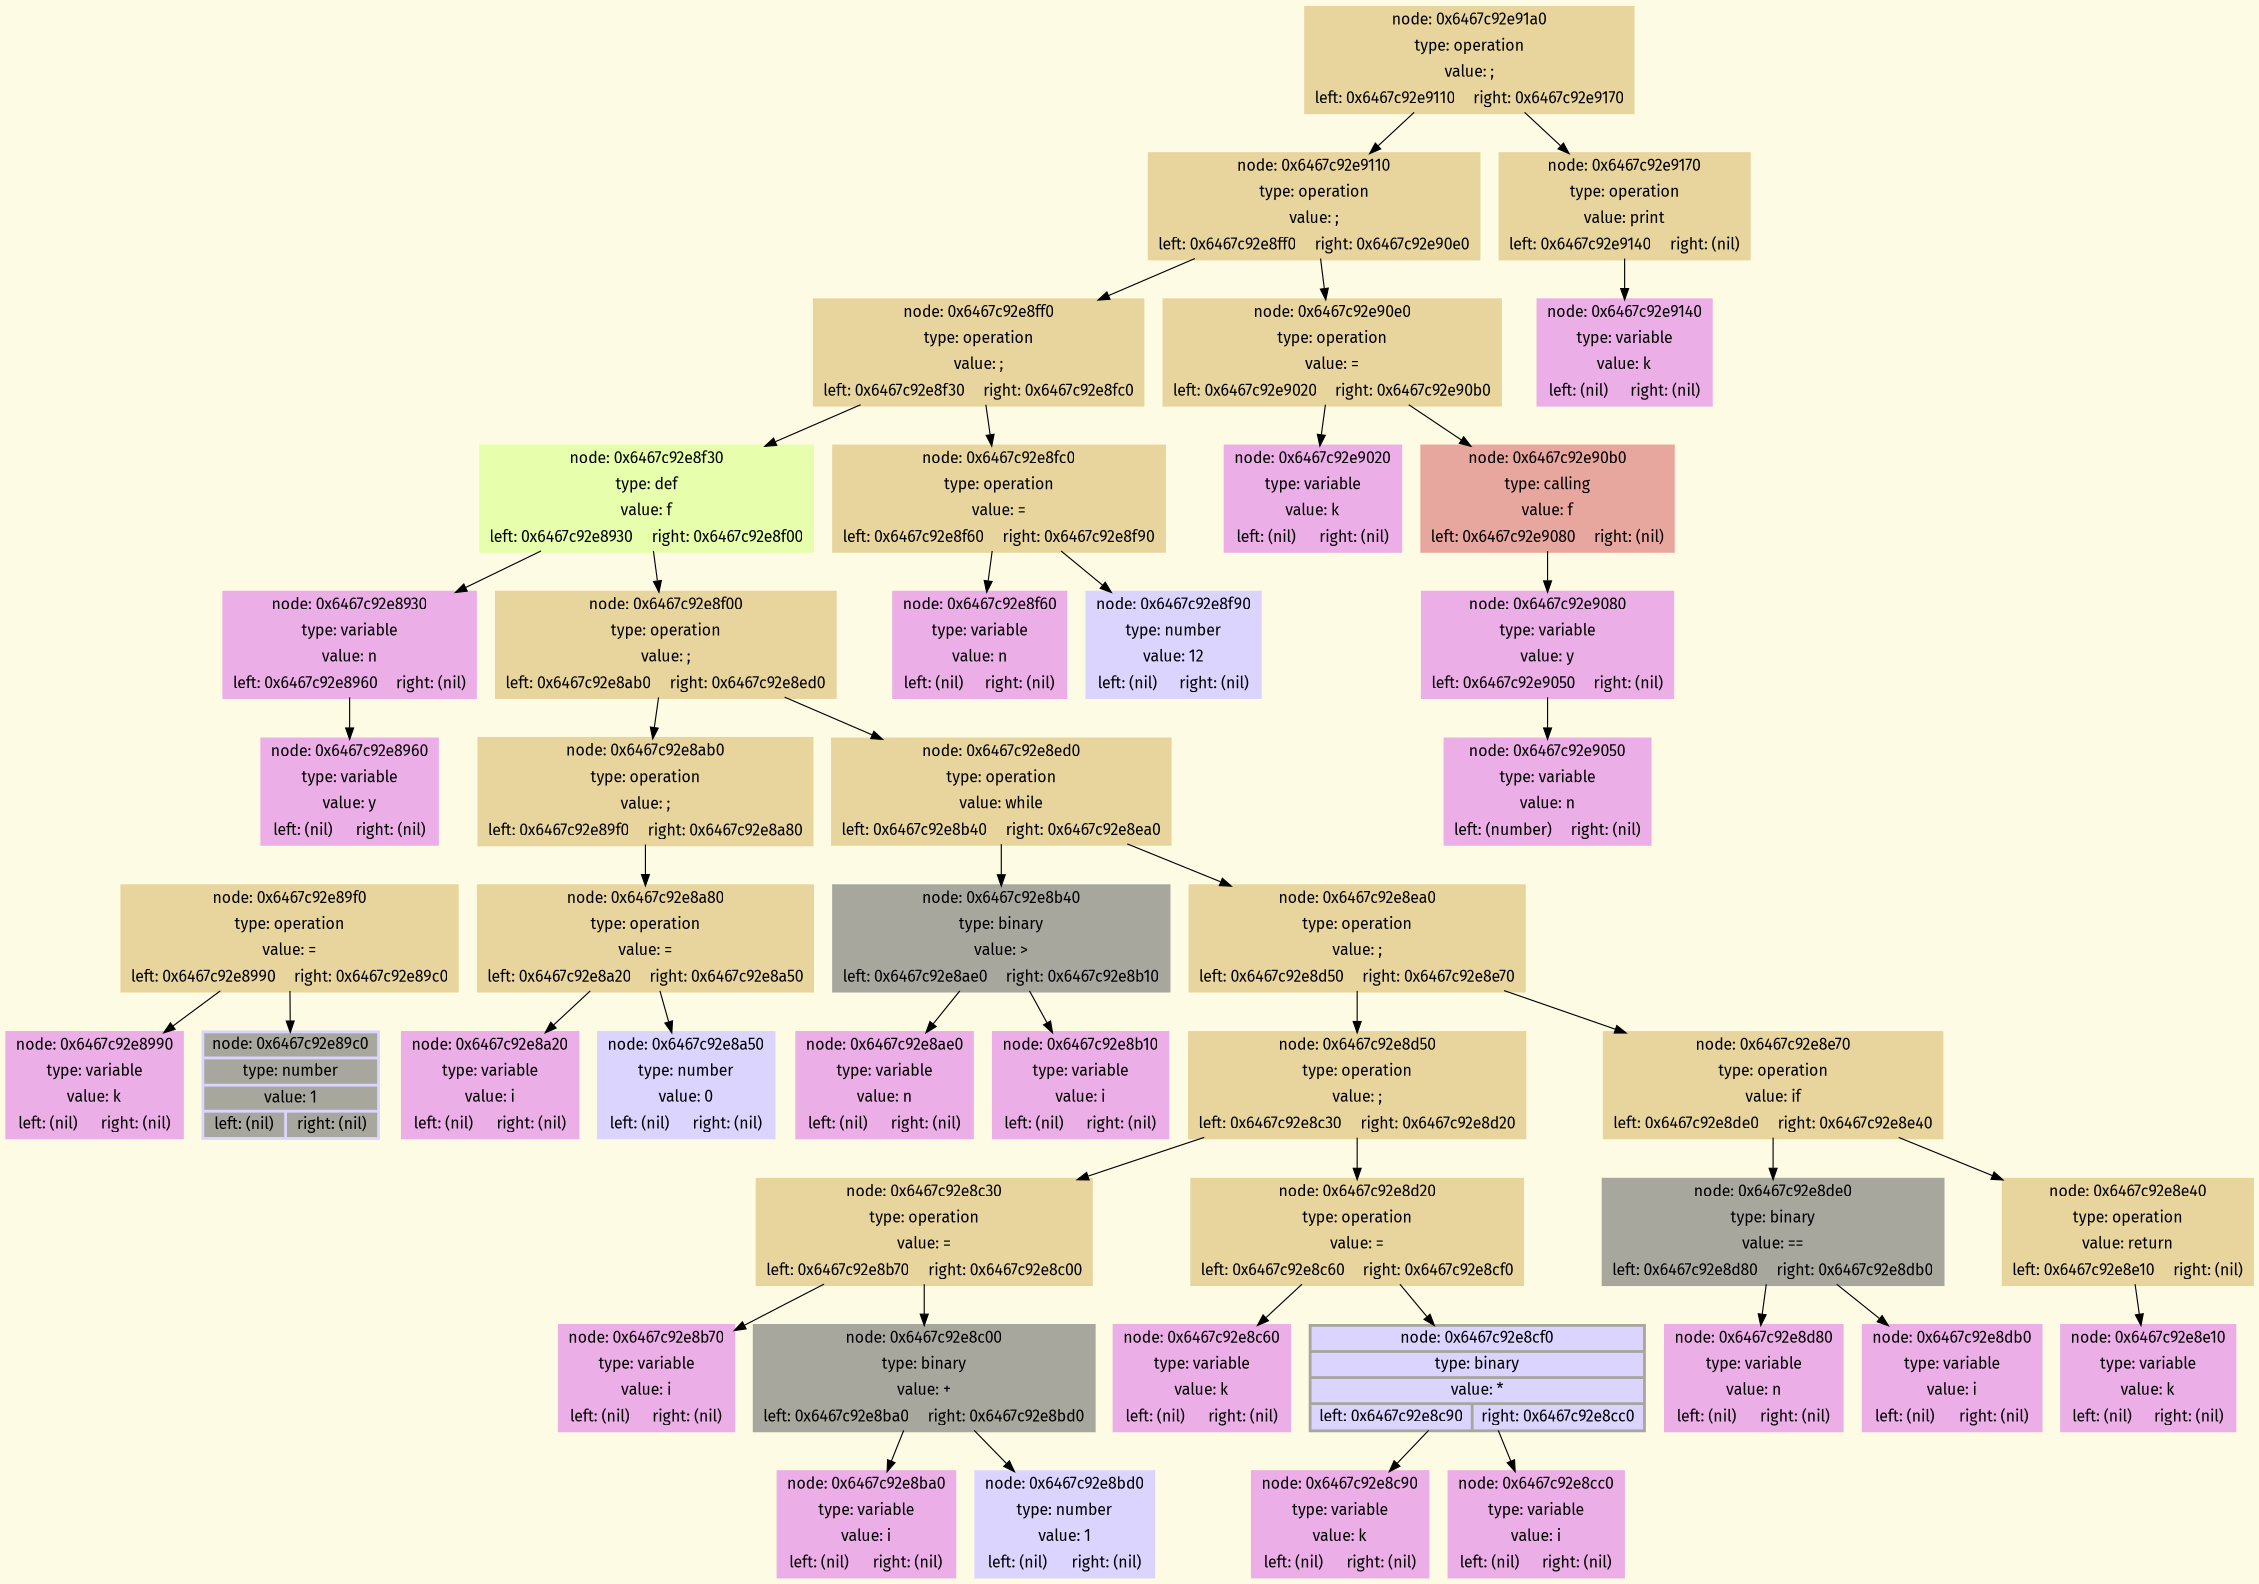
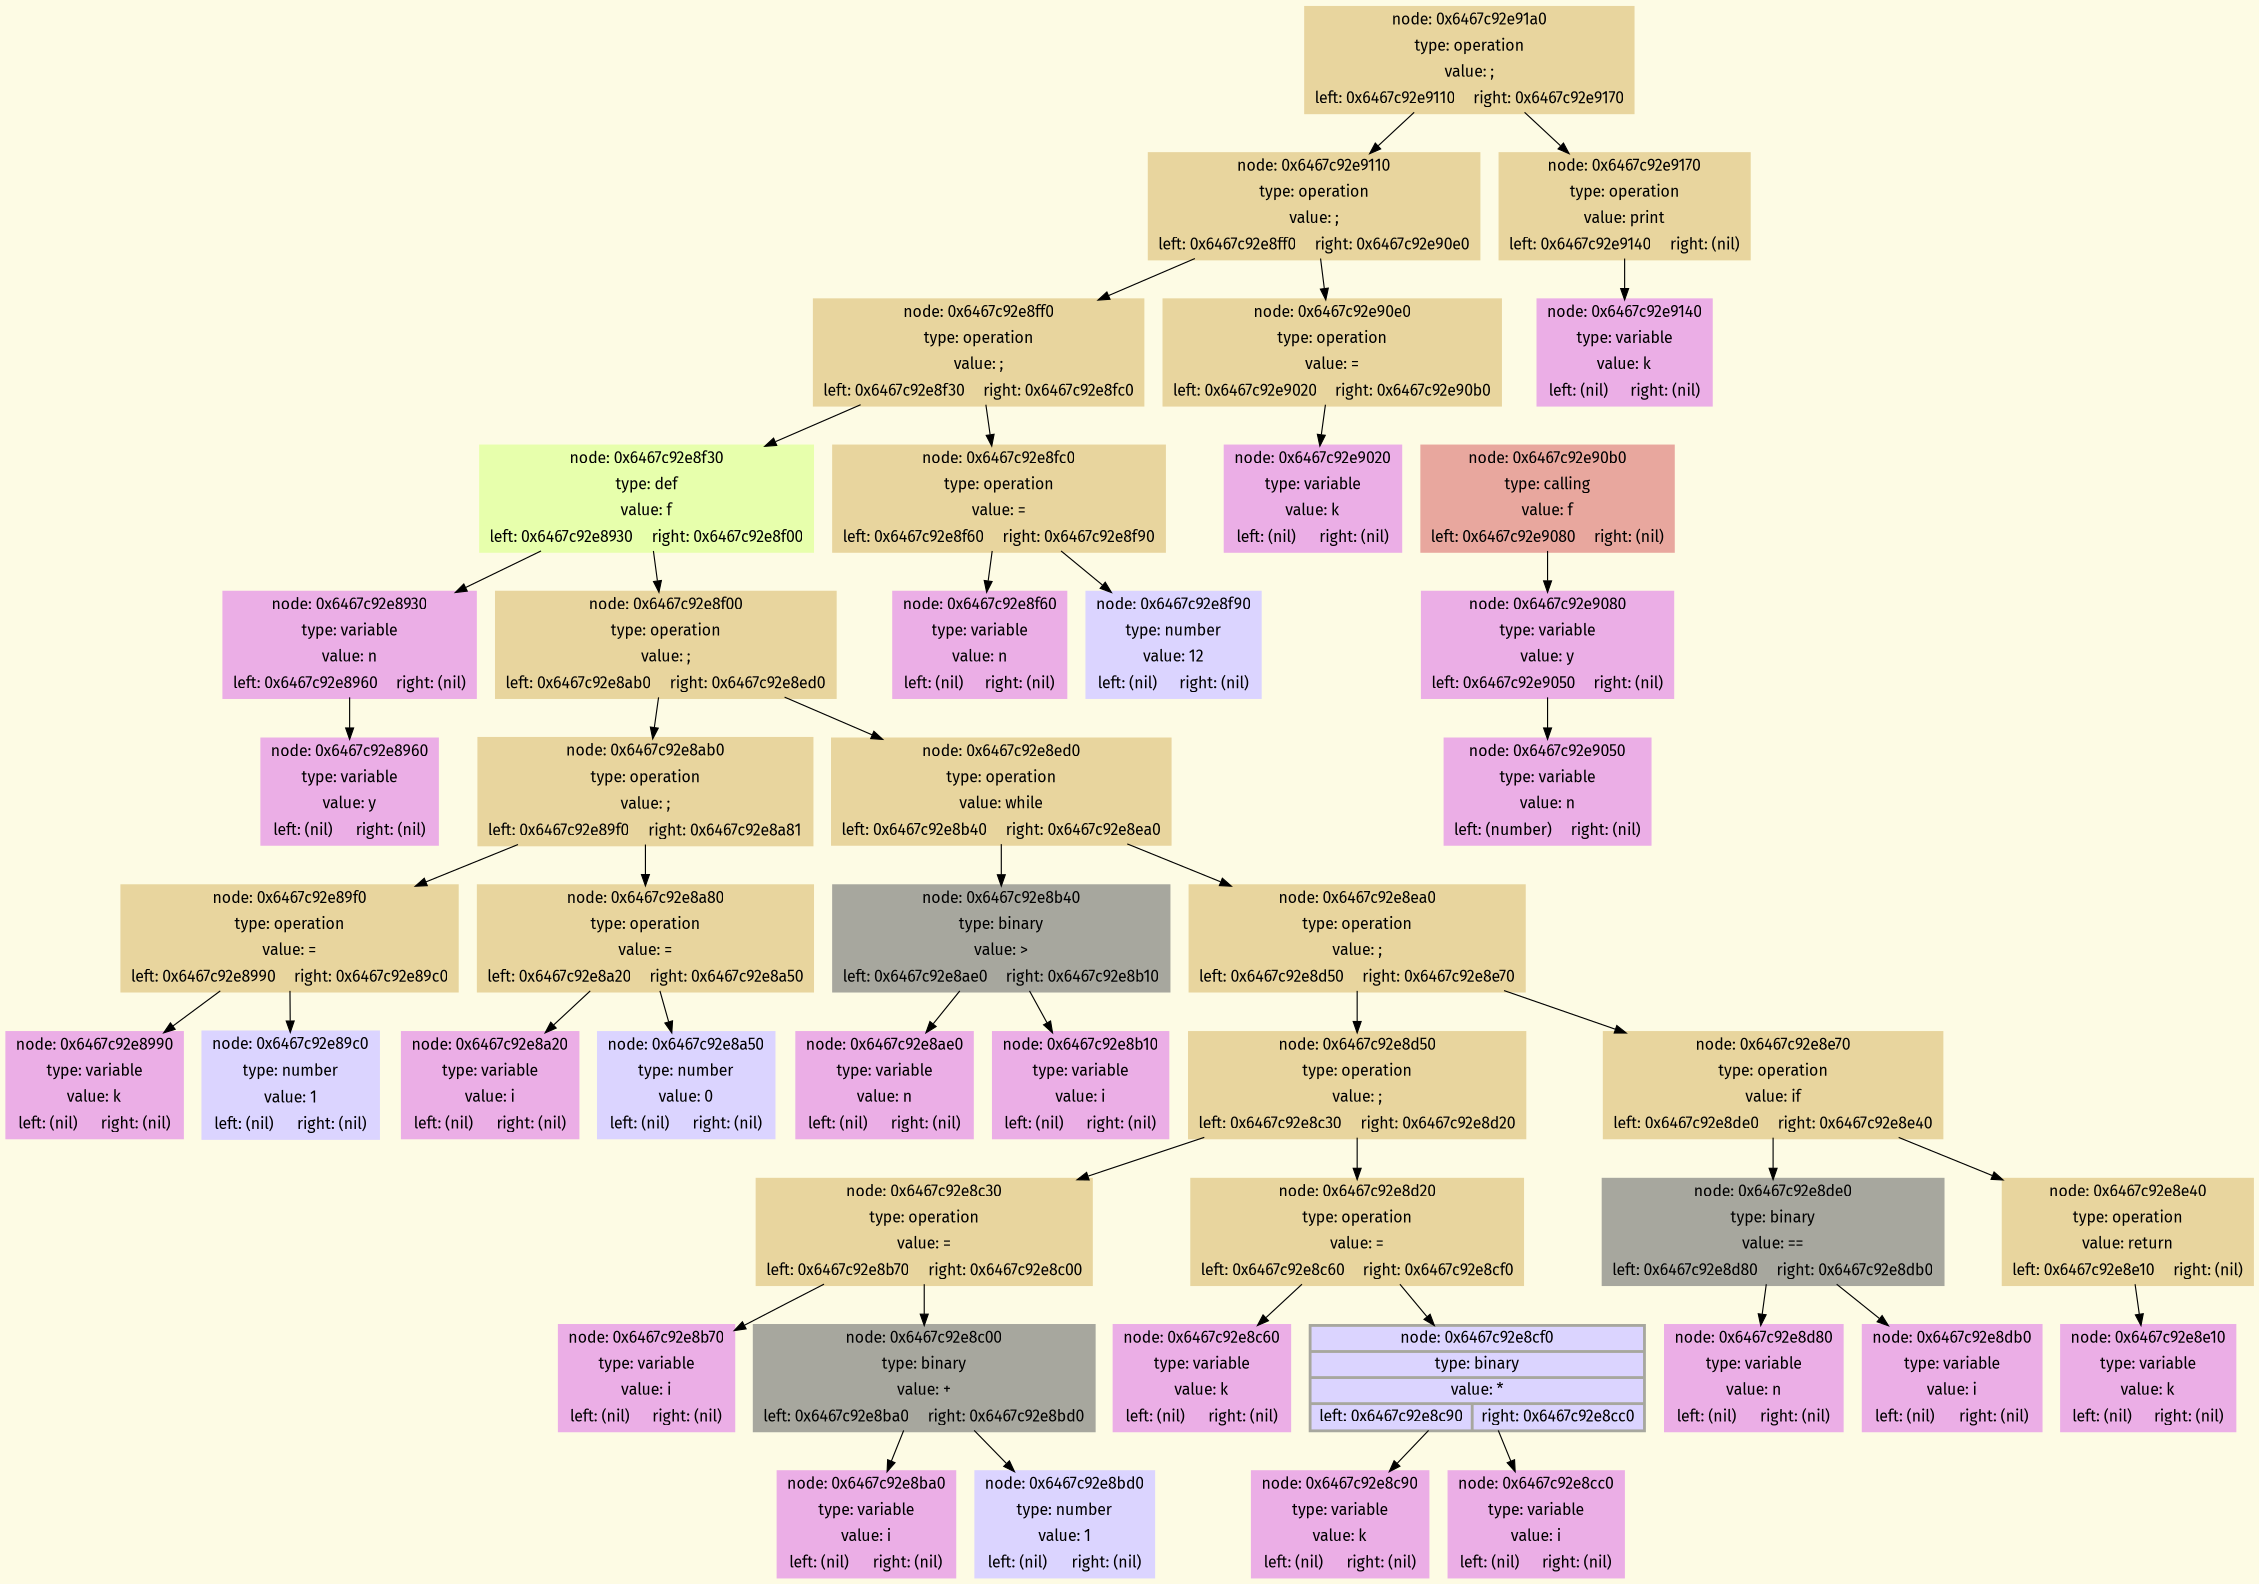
edge "node: 0x6467c92e90e0" -> "node: 0x6467c92e90b0": removed
node "node: 0x6467c92e8ab0": text "right: 0x6467c92e8a80" -> "right: 0x6467c92e8a81"
edge "node: 0x6467c92e8ab0" -> "node: 0x6467c92e89f0": added
node "node: 0x6467c92e89c0": fillcolor #a7a79e -> #dbd4ff
